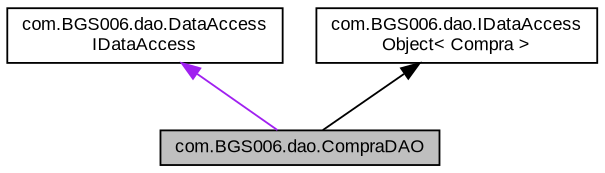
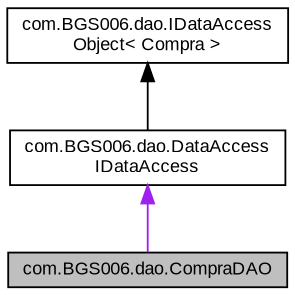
edge "com.BGS006.dao.CompraDAO" -> "com.BGS006.dao.IDataAccess Object< Compra >": now "com.BGS006.dao.DataAccess IDataAccess" -> "com.BGS006.dao.IDataAccess Object< Compra >"
